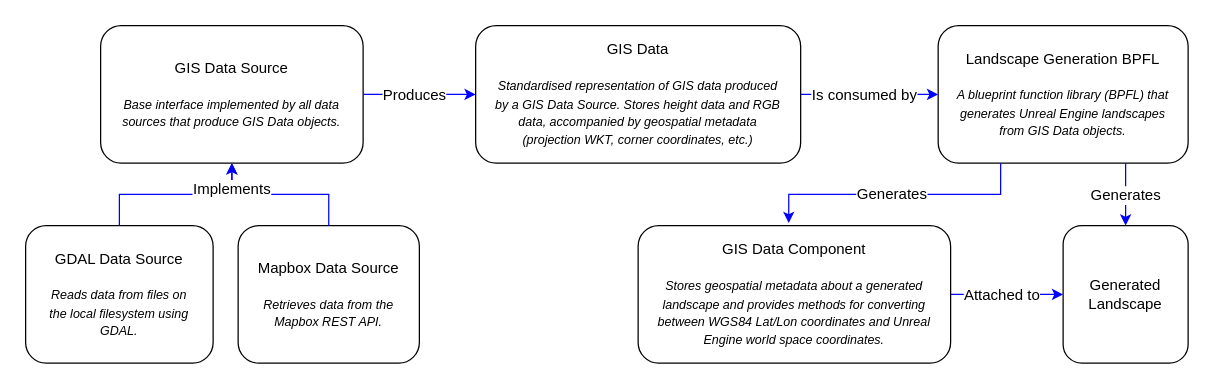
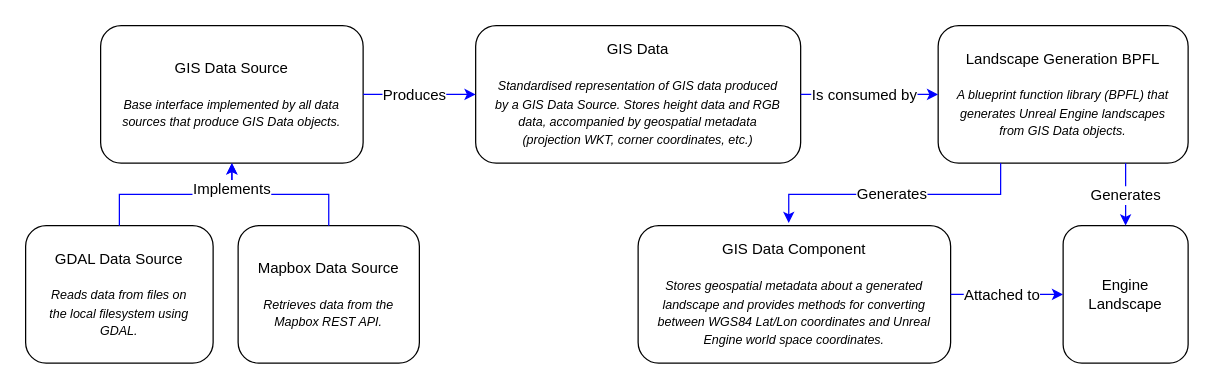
node "Generated Landscape": label "Generated Landscape" -> "Engine Landscape"
